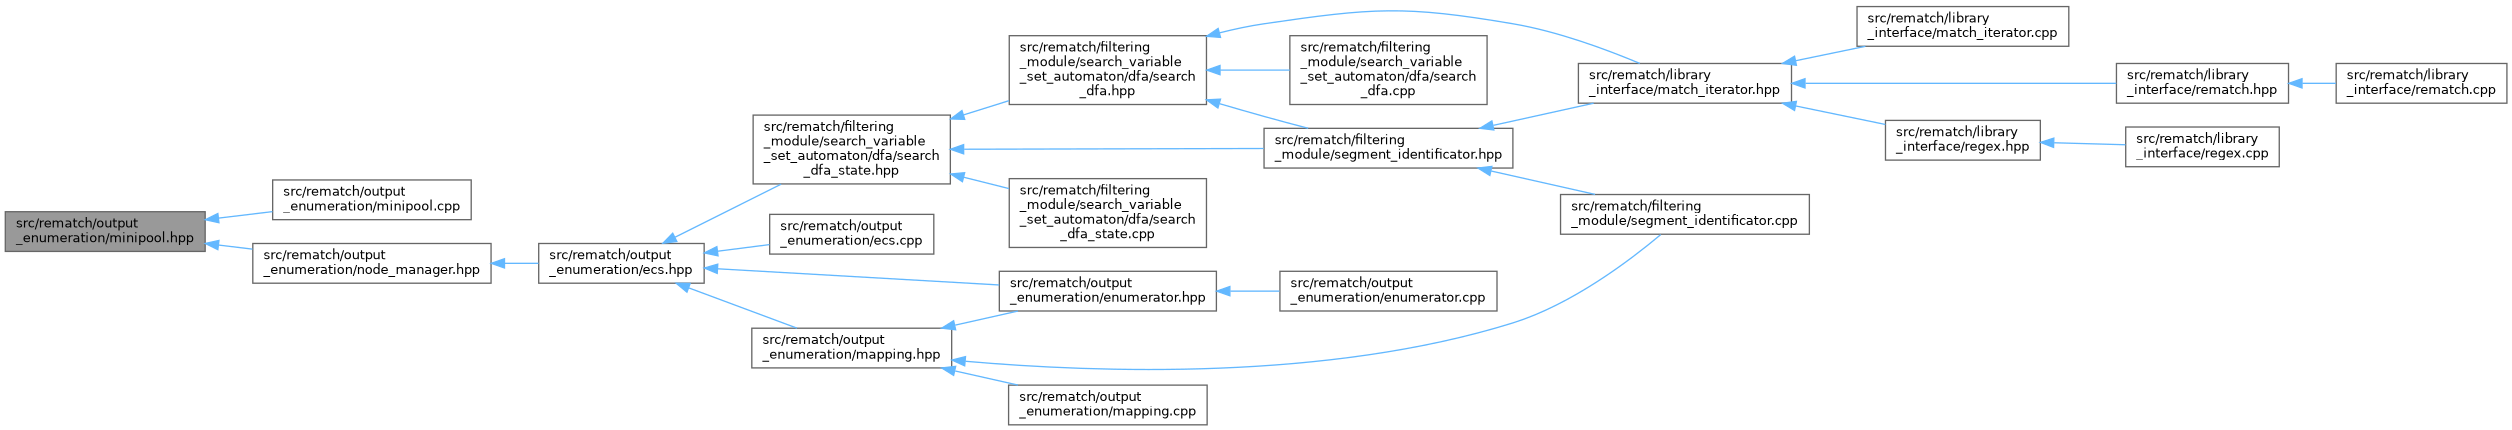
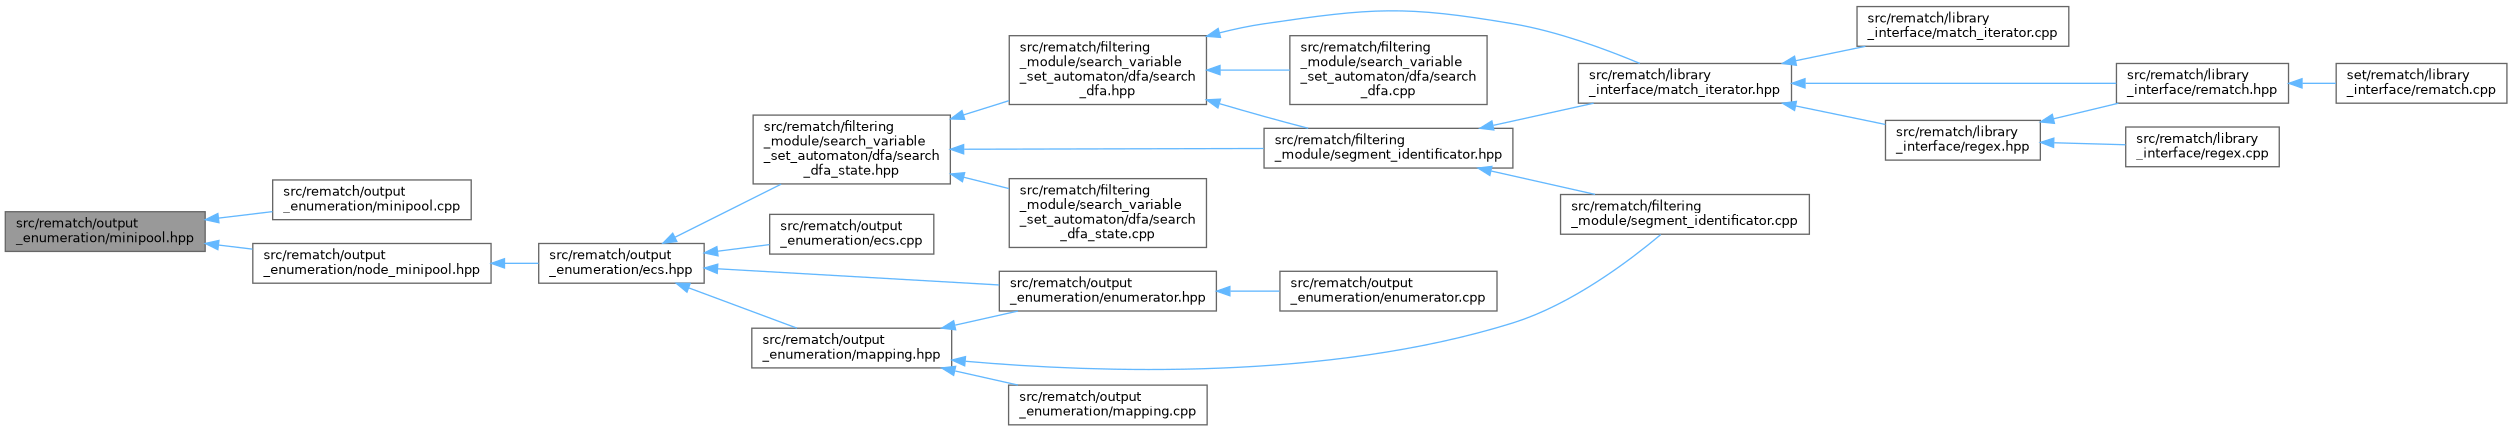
node "src/rematch/library _interface/rematch.cpp": label "src/rematch/library _interface/rematch.cpp" -> "set/rematch/library _interface/rematch.cpp"
edge "src/rematch/library _interface/rematch.hpp" -> "src/rematch/library _interface/regex.hpp": added
node "src/rematch/output _enumeration/node_manager.hpp": label "src/rematch/output _enumeration/node_manager.hpp" -> "src/rematch/output _enumeration/node_minipool.hpp"
